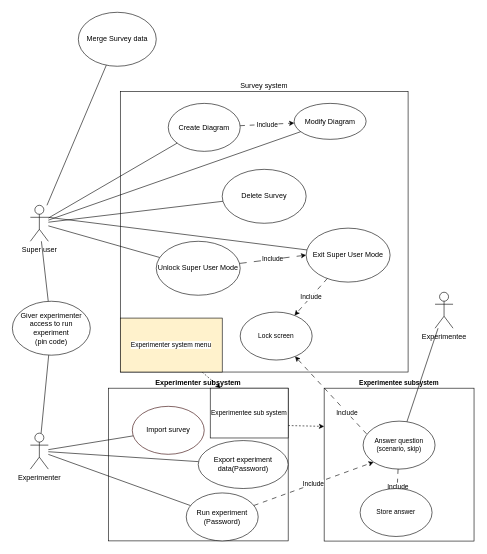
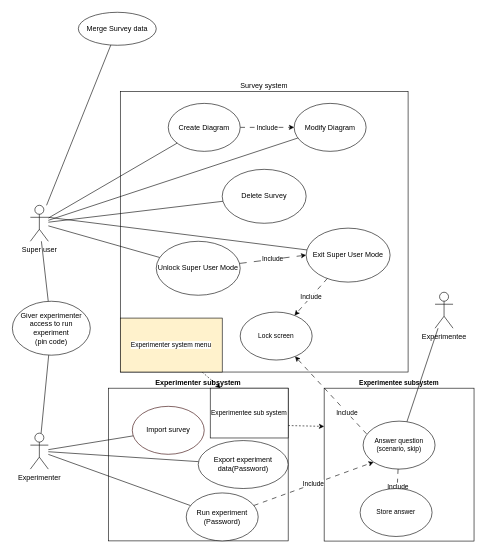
node "Merge Survey data": size 78x54 -> 78x33
node "Modify Diagram": size 72x36 -> 72x48
